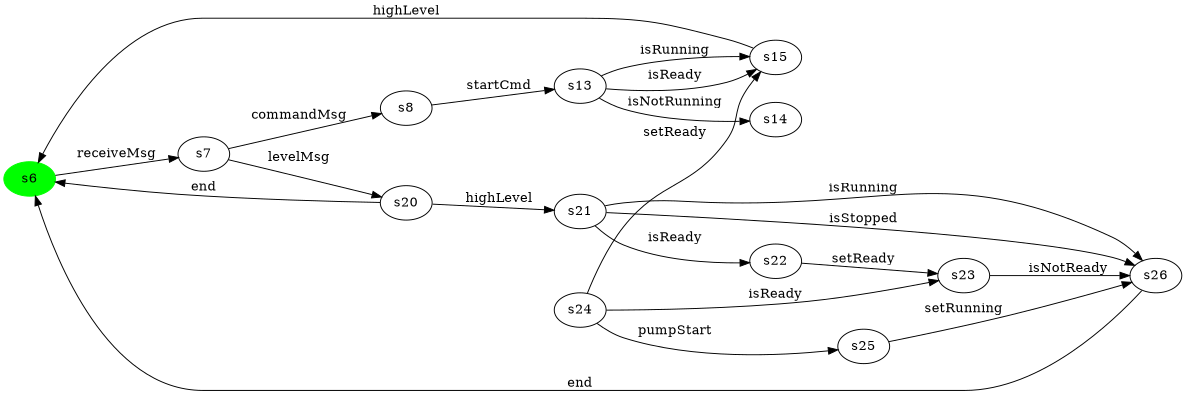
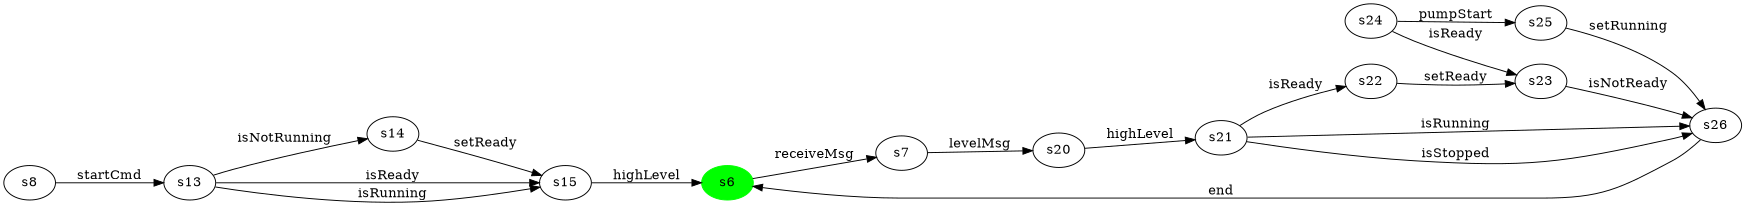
edge "s7" -> "s8": removed, label "commandMsg"
edge "s24" -> "s15": now "s14" -> "s15"
edge "s20" -> "s6": removed, label "end"
